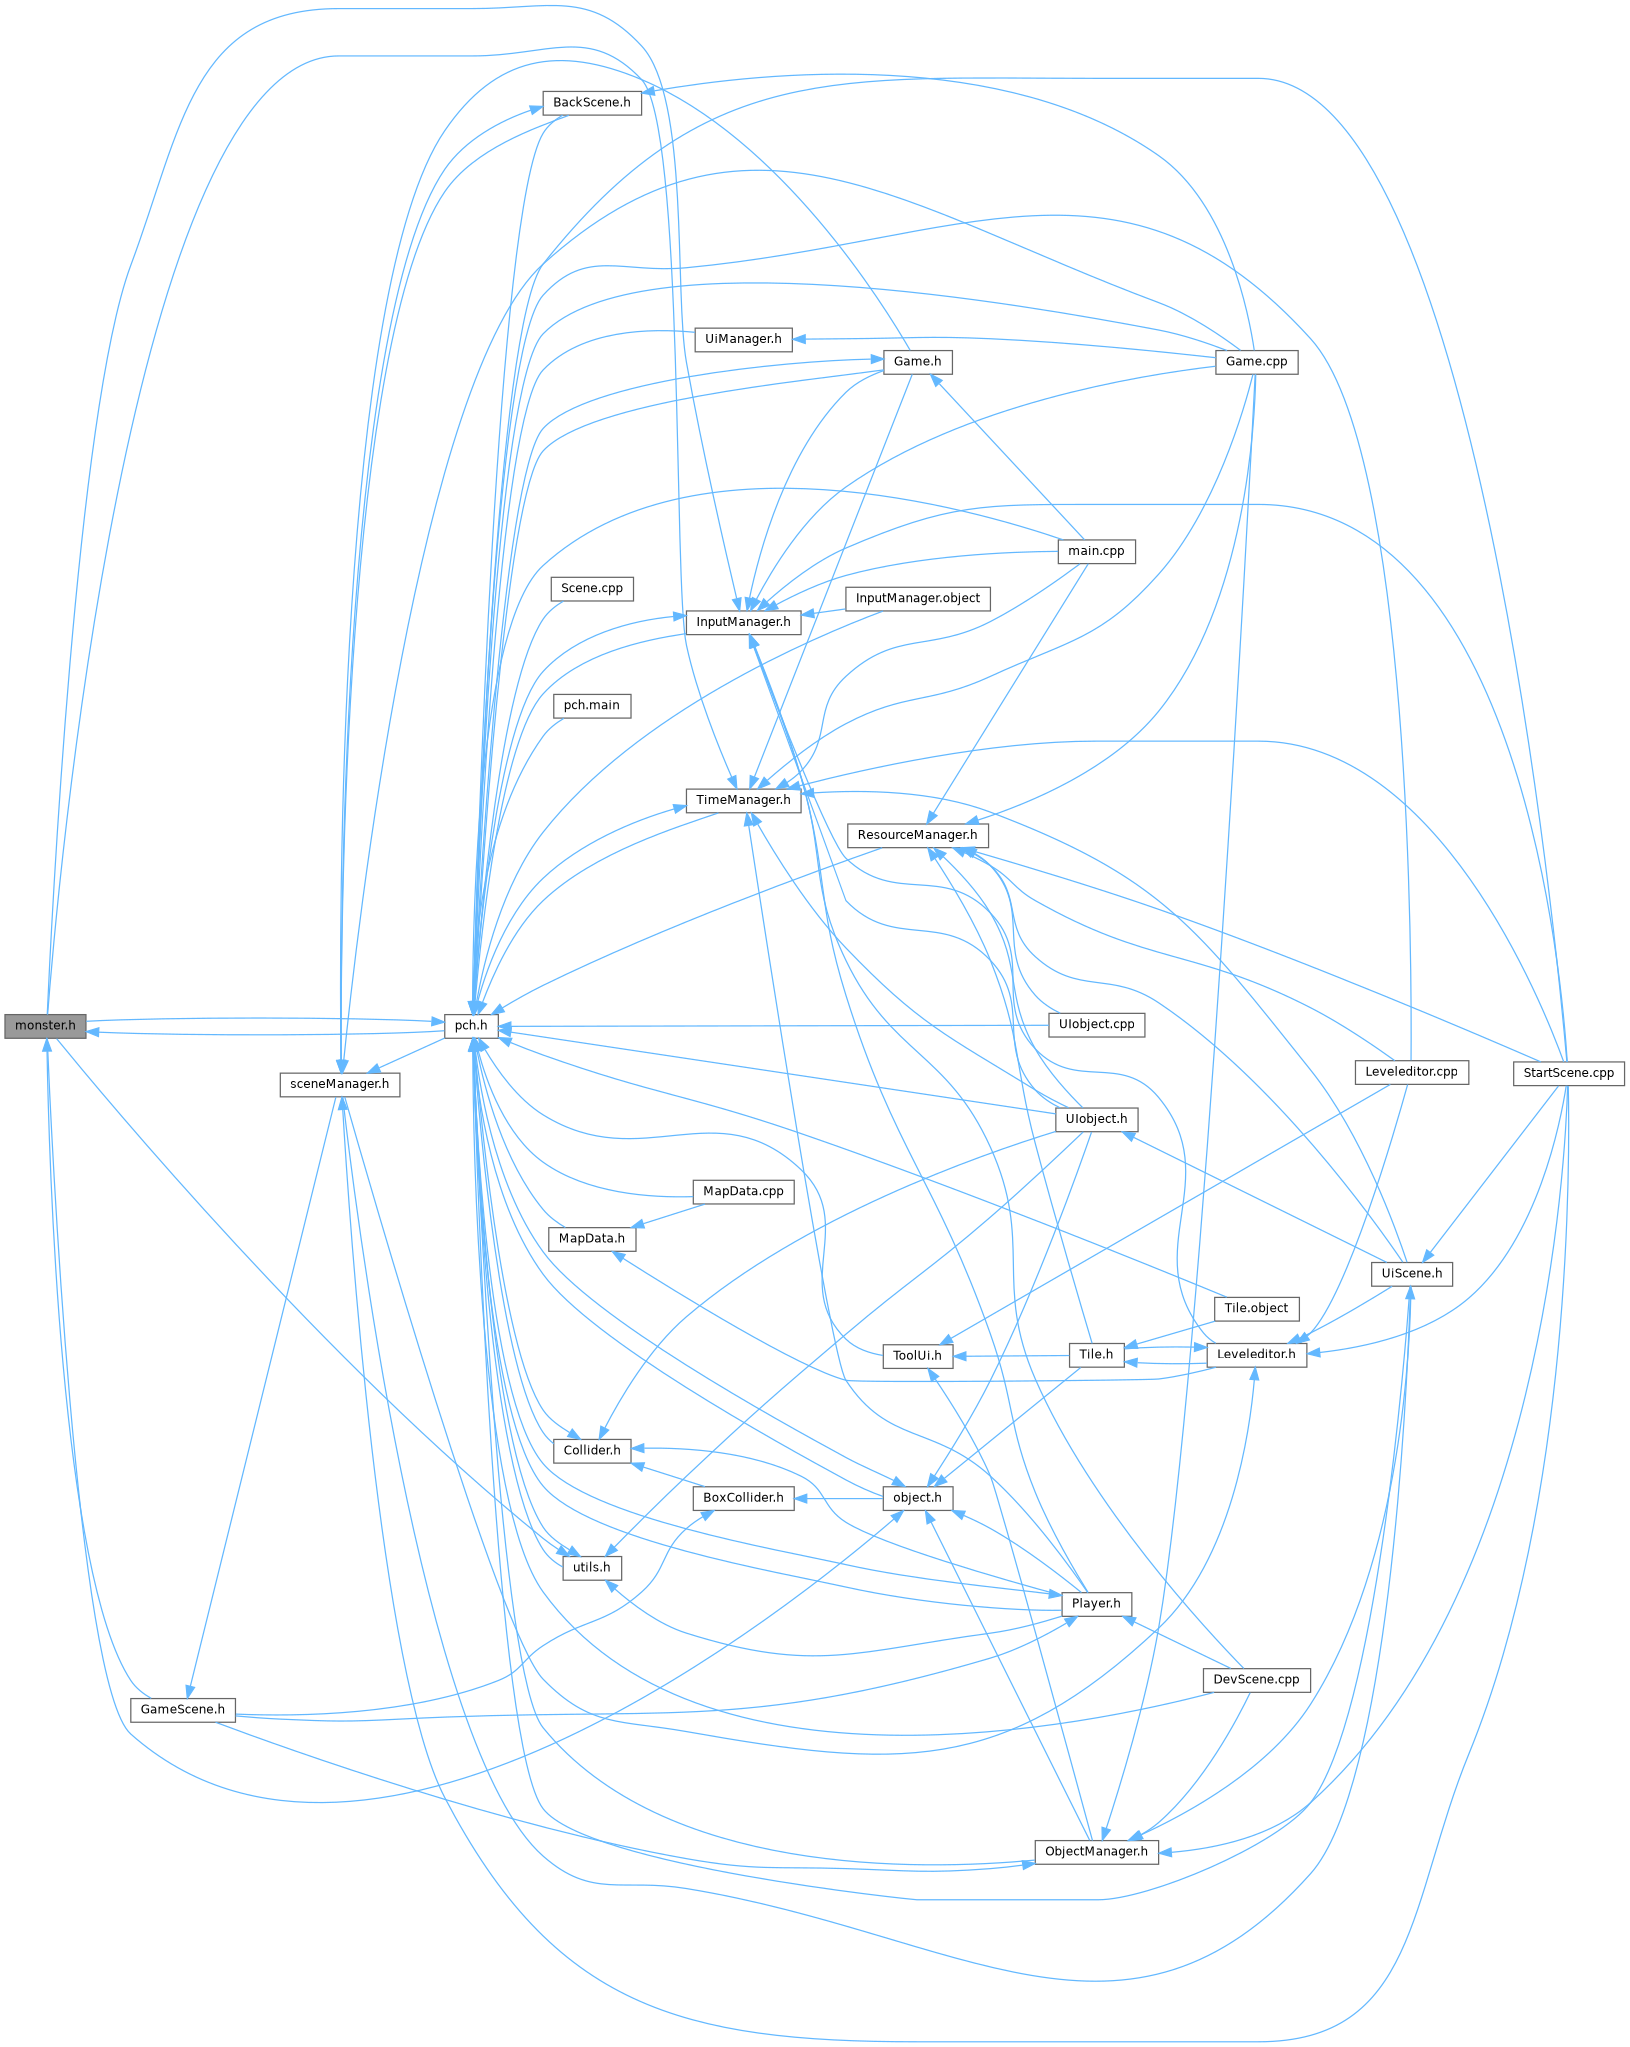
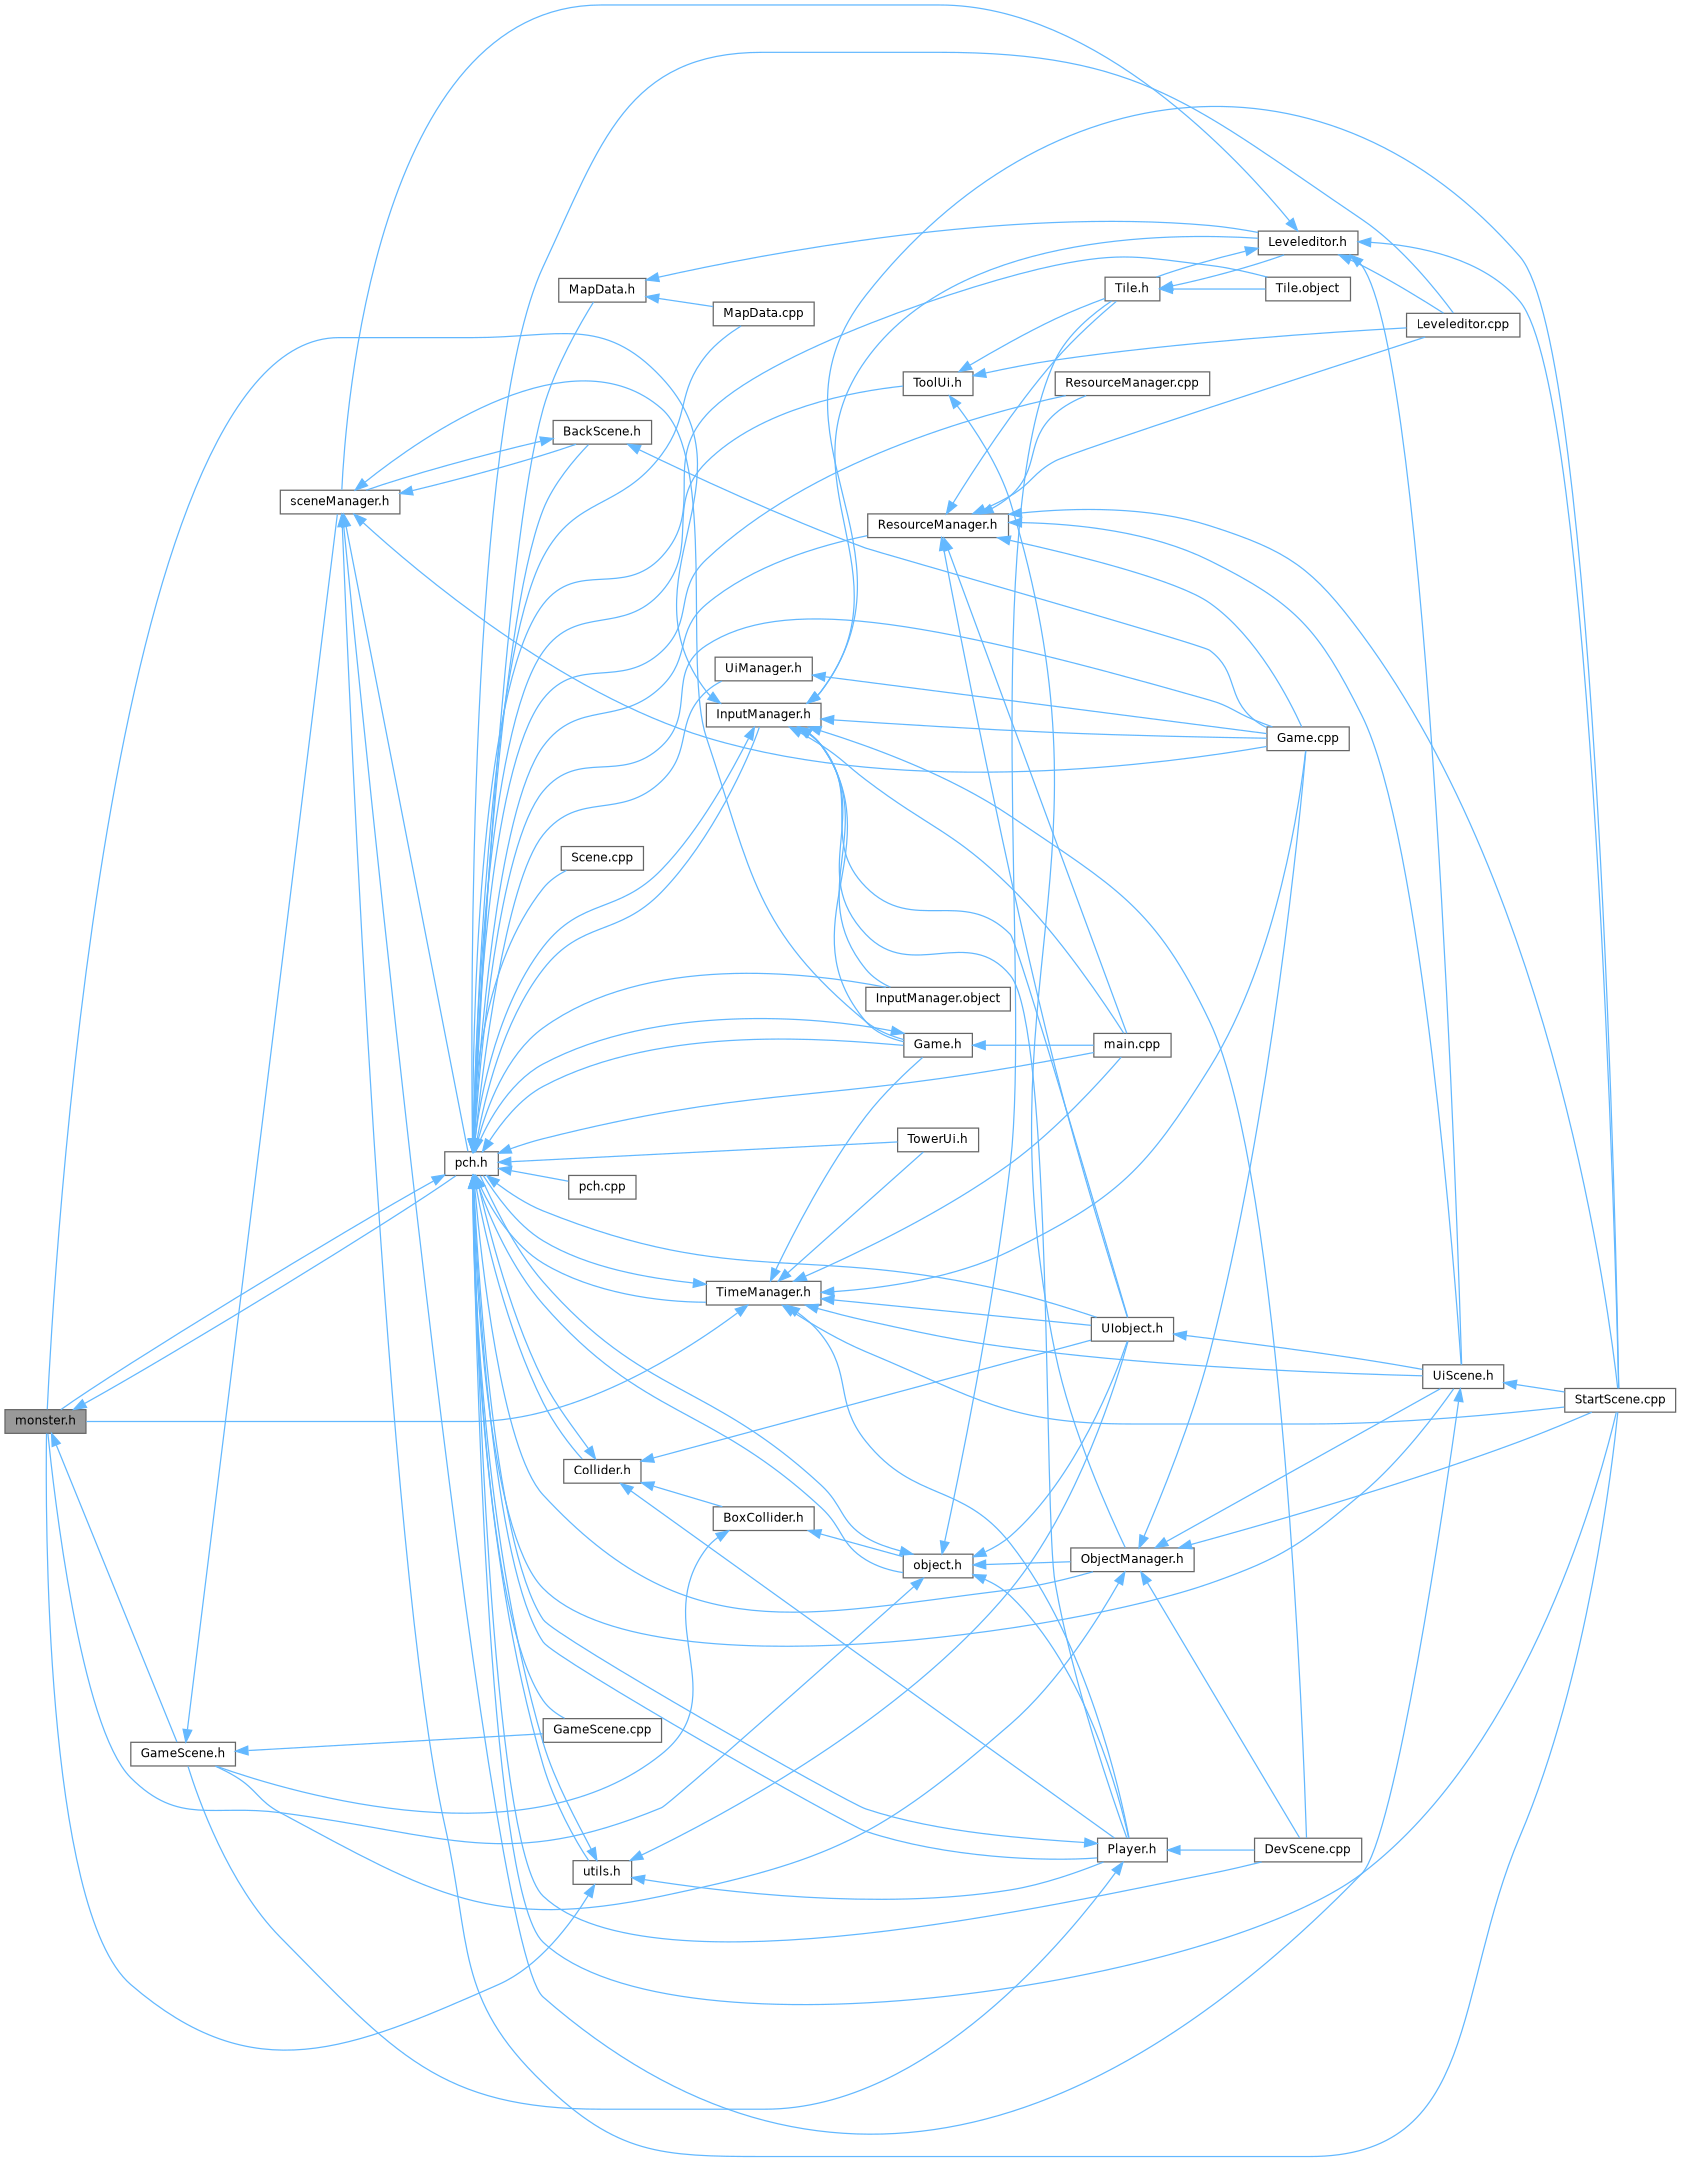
node "pch.main": label "pch.main" -> "pch.cpp"
node "UIobject.cpp": label "UIobject.cpp" -> "ResourceManager.cpp"
node "TowerUi.h": added
node "GameScene.cpp": added
